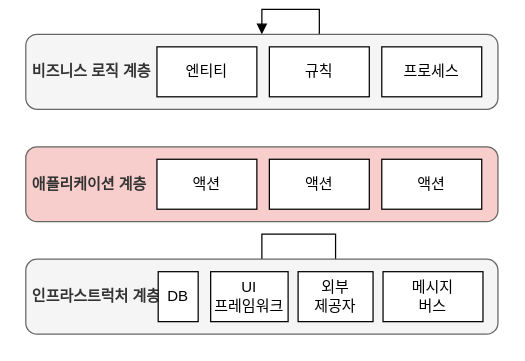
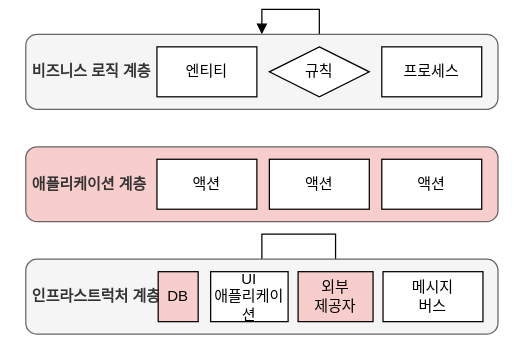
node "규칙": shape rectangle -> diamond
node "DB": fillcolor #ffffff -> #f8cecc
node "UI 프레임워크": label "UI 프레임워크" -> "UI 애플리케이션"
node "외부 제공자": fillcolor #ffffff -> #f8cecc
